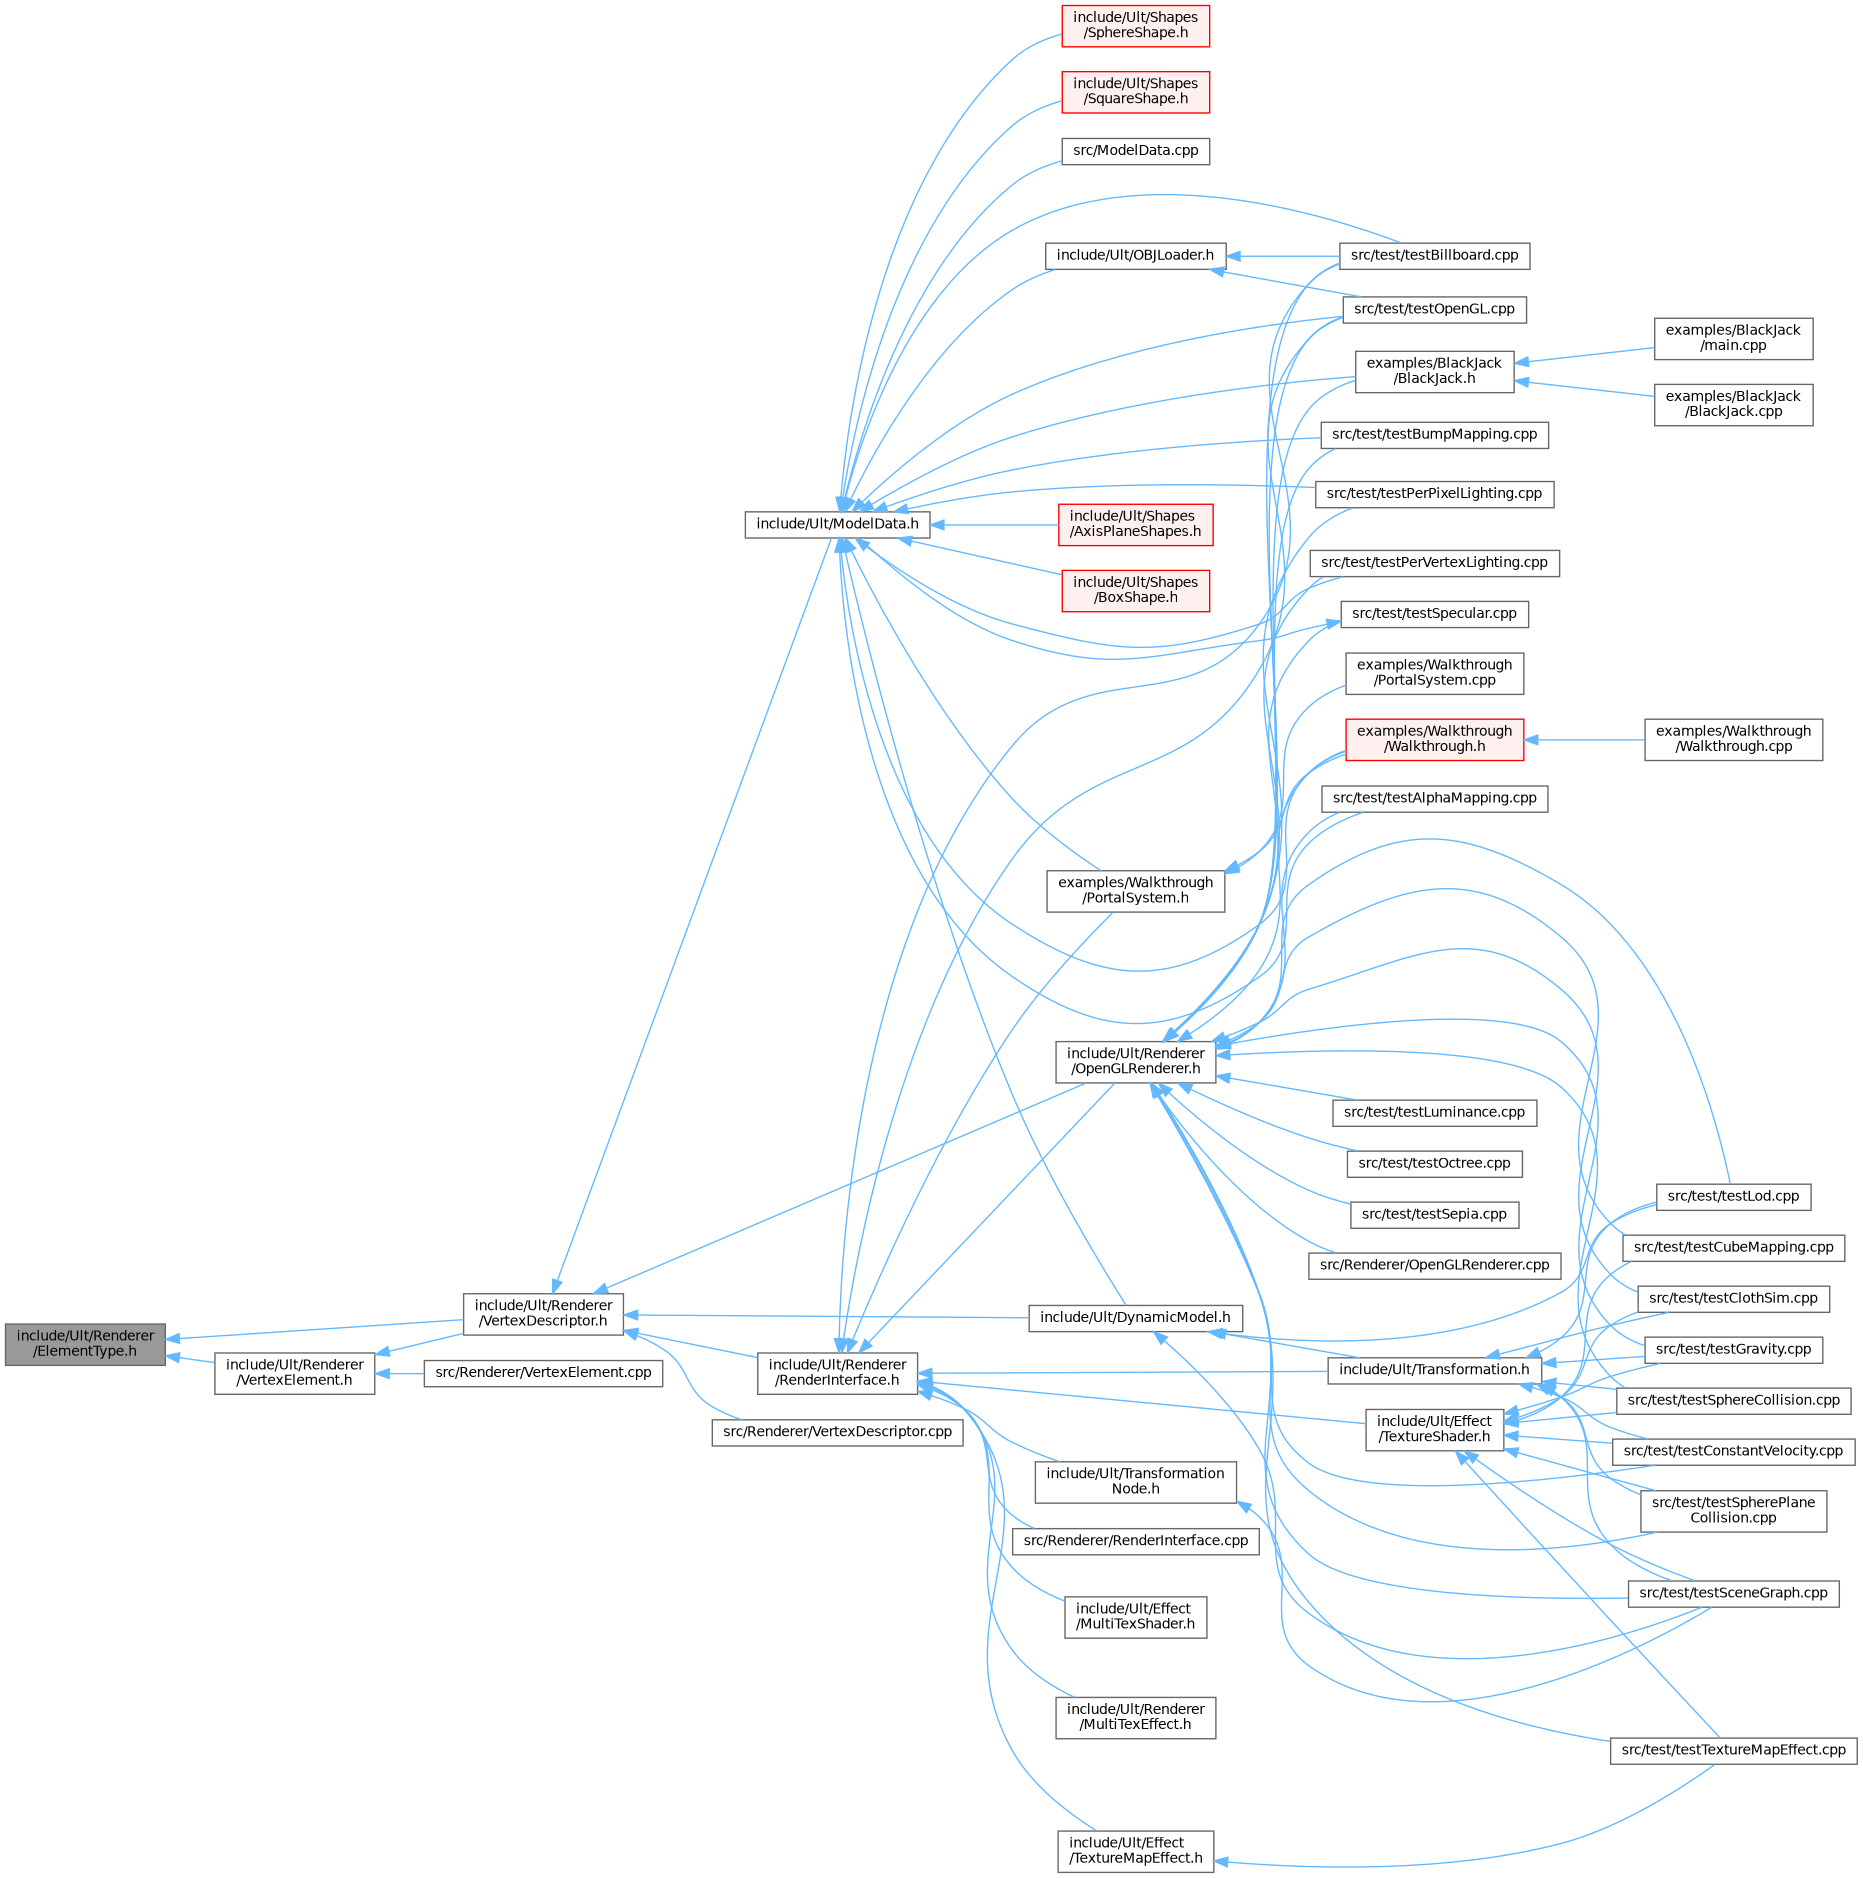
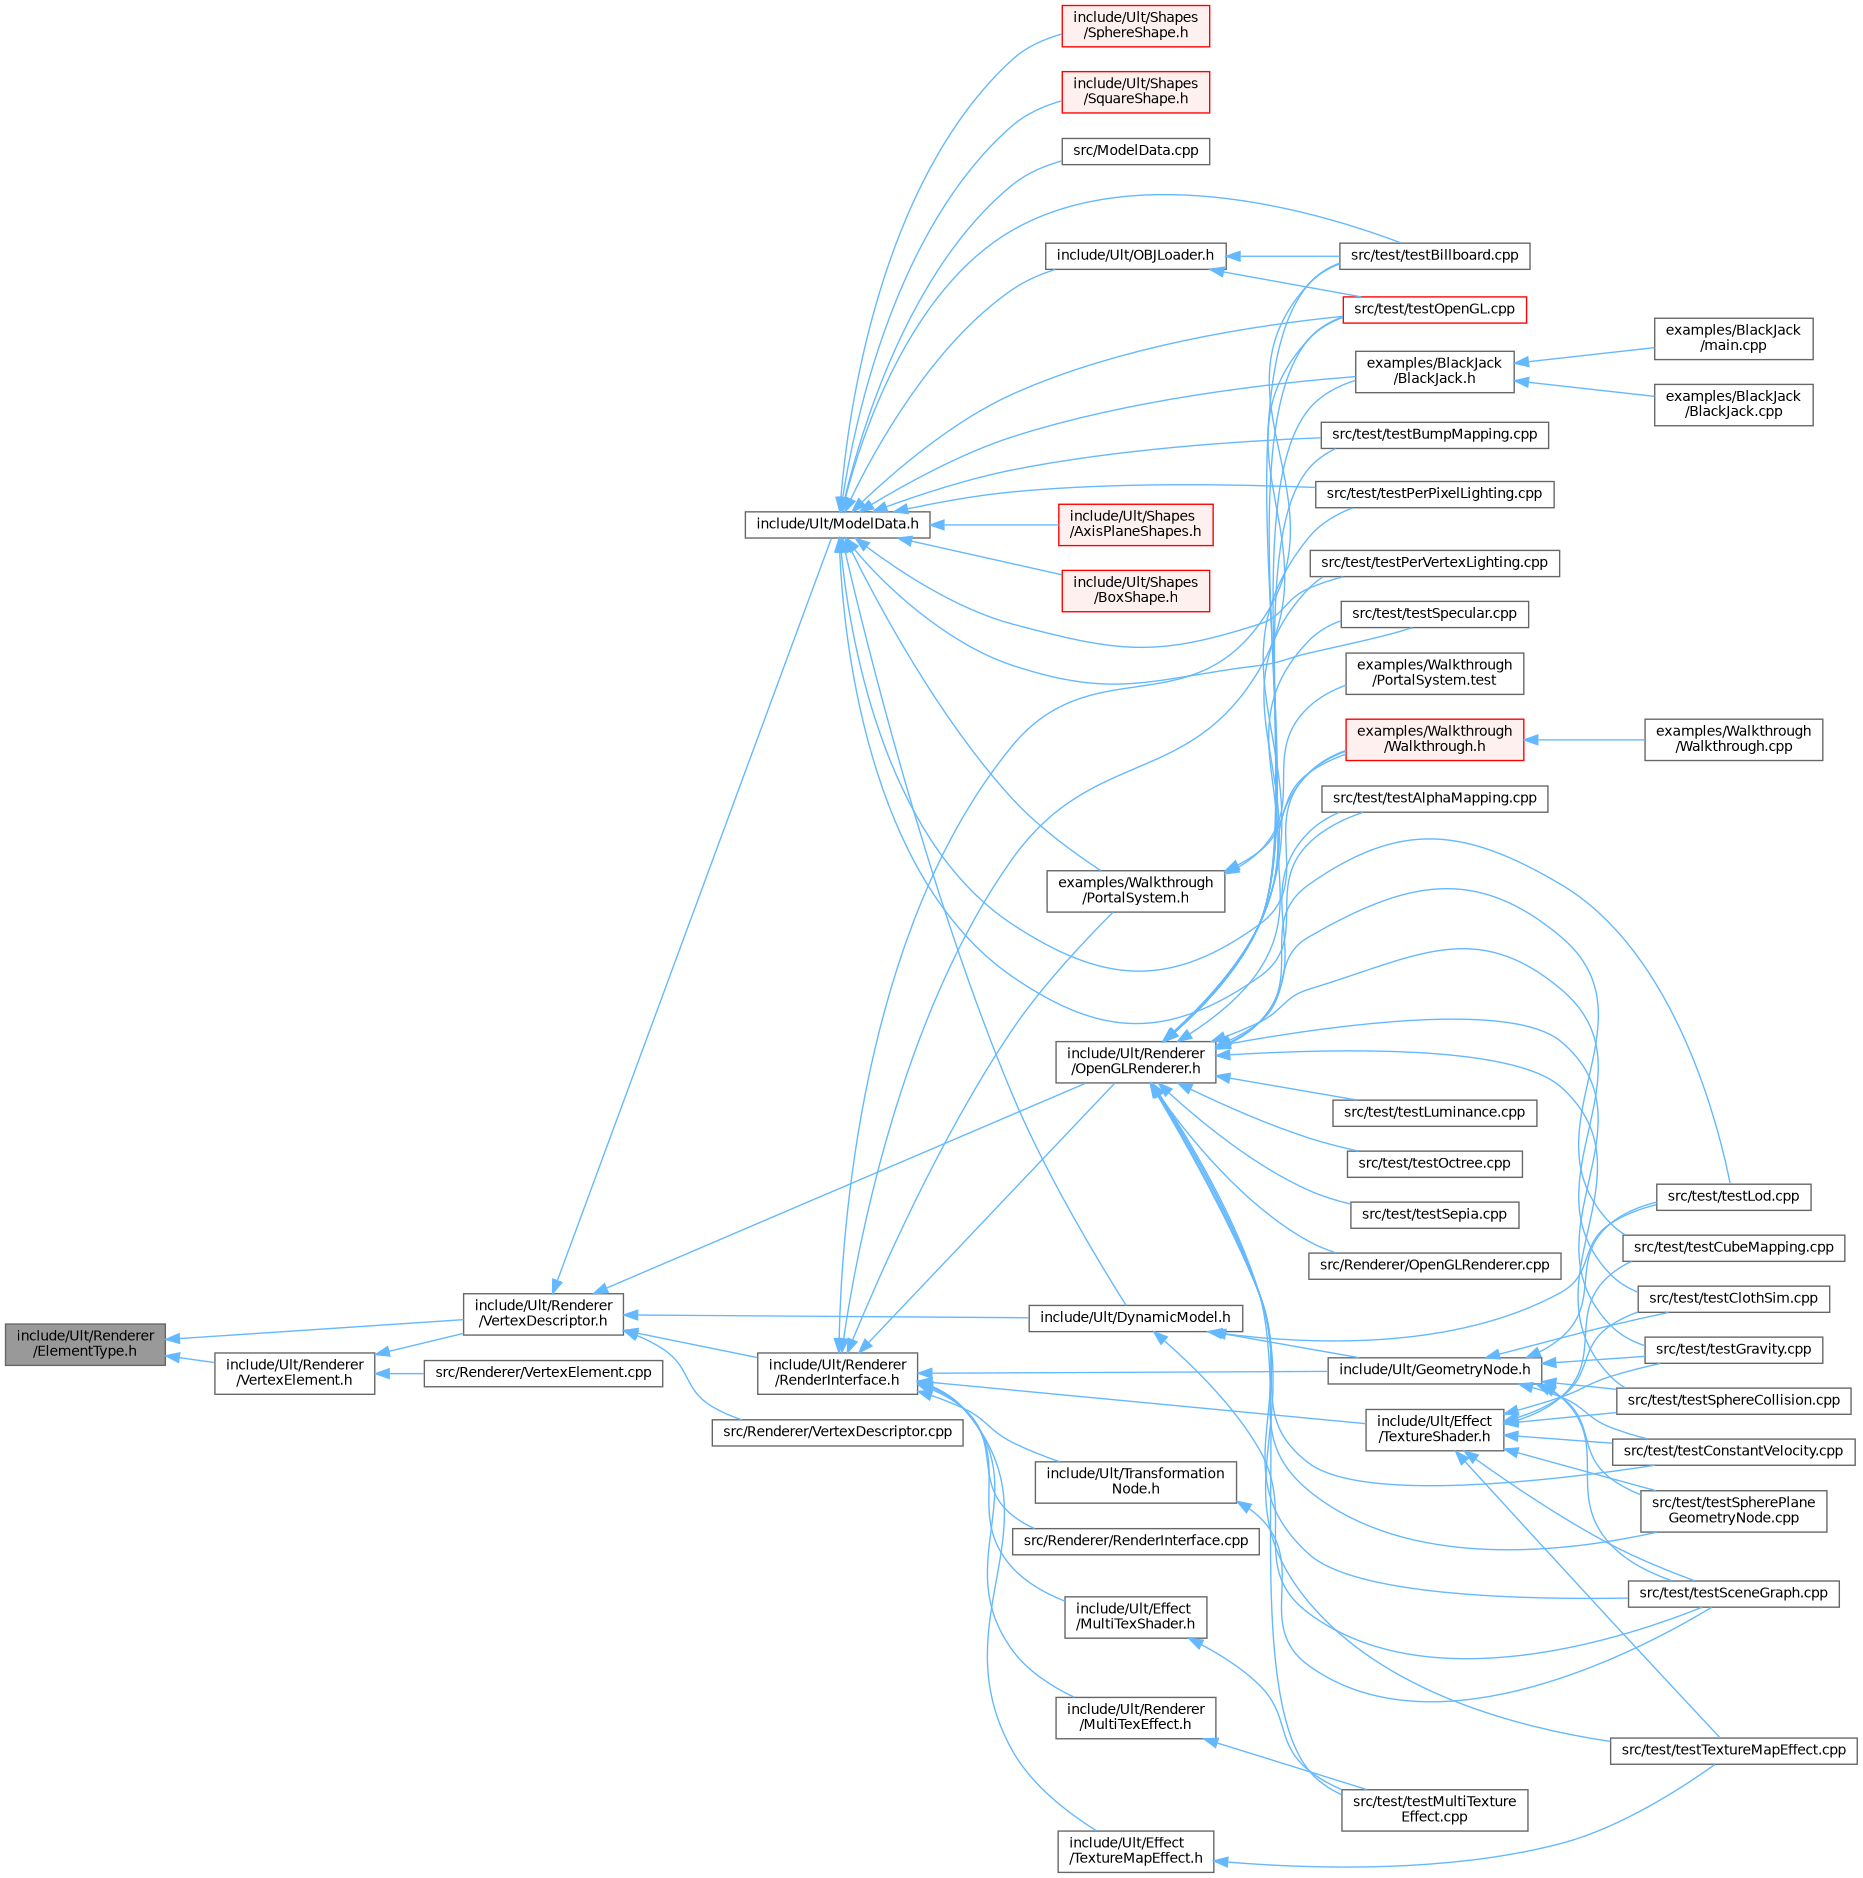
node "src/test/testOpenGL.cpp": color grey40 -> red
edge "include/Ult/ModelData.h" -> "src/test/testSpecular.cpp": reversed
node "examples/Walkthrough /PortalSystem.cpp": label "examples/Walkthrough /PortalSystem.cpp" -> "examples/Walkthrough /PortalSystem.test"
node "include/Ult/Transformation.h": label "include/Ult/Transformation.h" -> "include/Ult/GeometryNode.h"
node "src/test/testSpherePlane Collision.cpp": label "src/test/testSpherePlane Collision.cpp" -> "src/test/testSpherePlane GeometryNode.cpp"
node "src/test/testMultiTexture Effect.cpp": added
